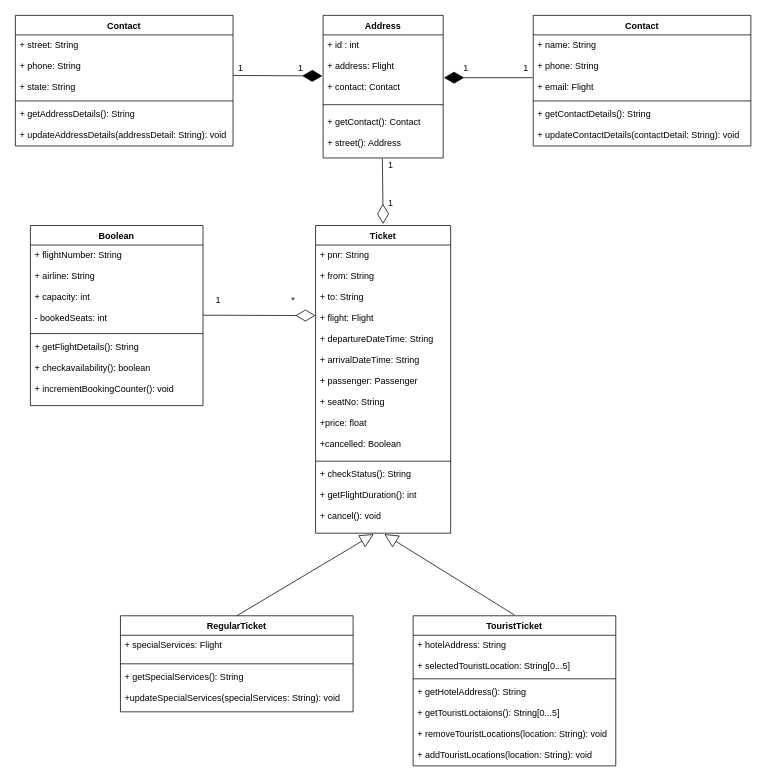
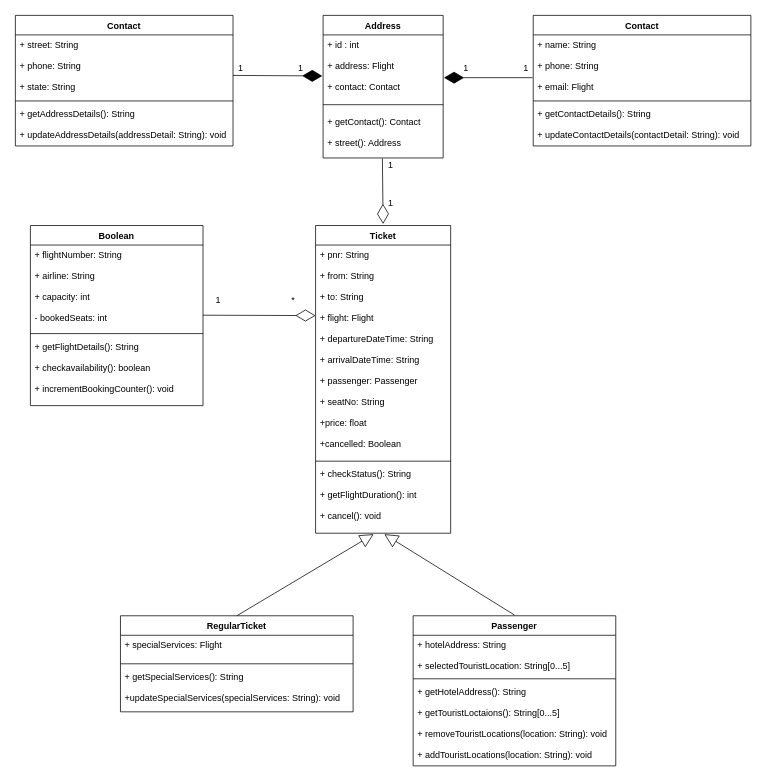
node "TouristTicket": label "TouristTicket" -> "Passenger"
